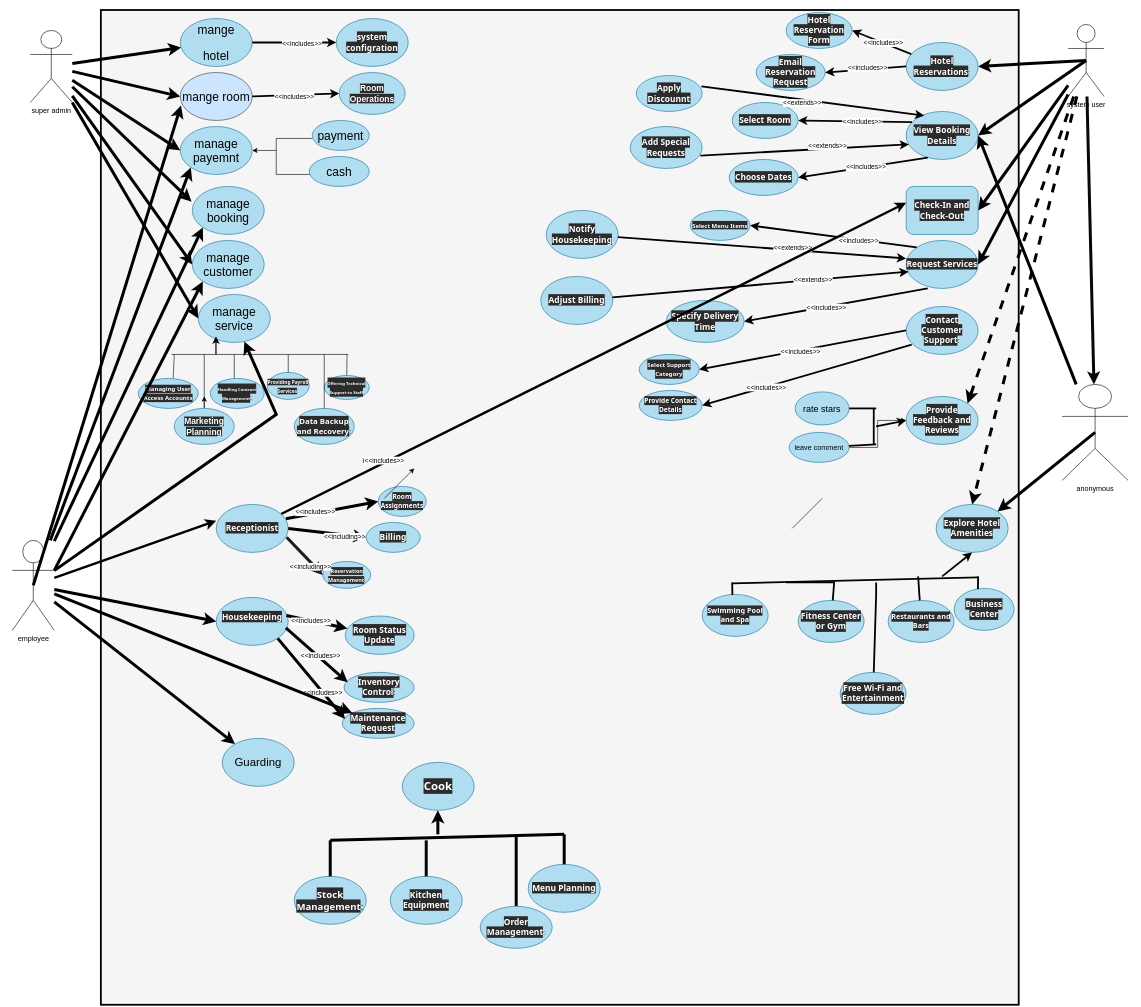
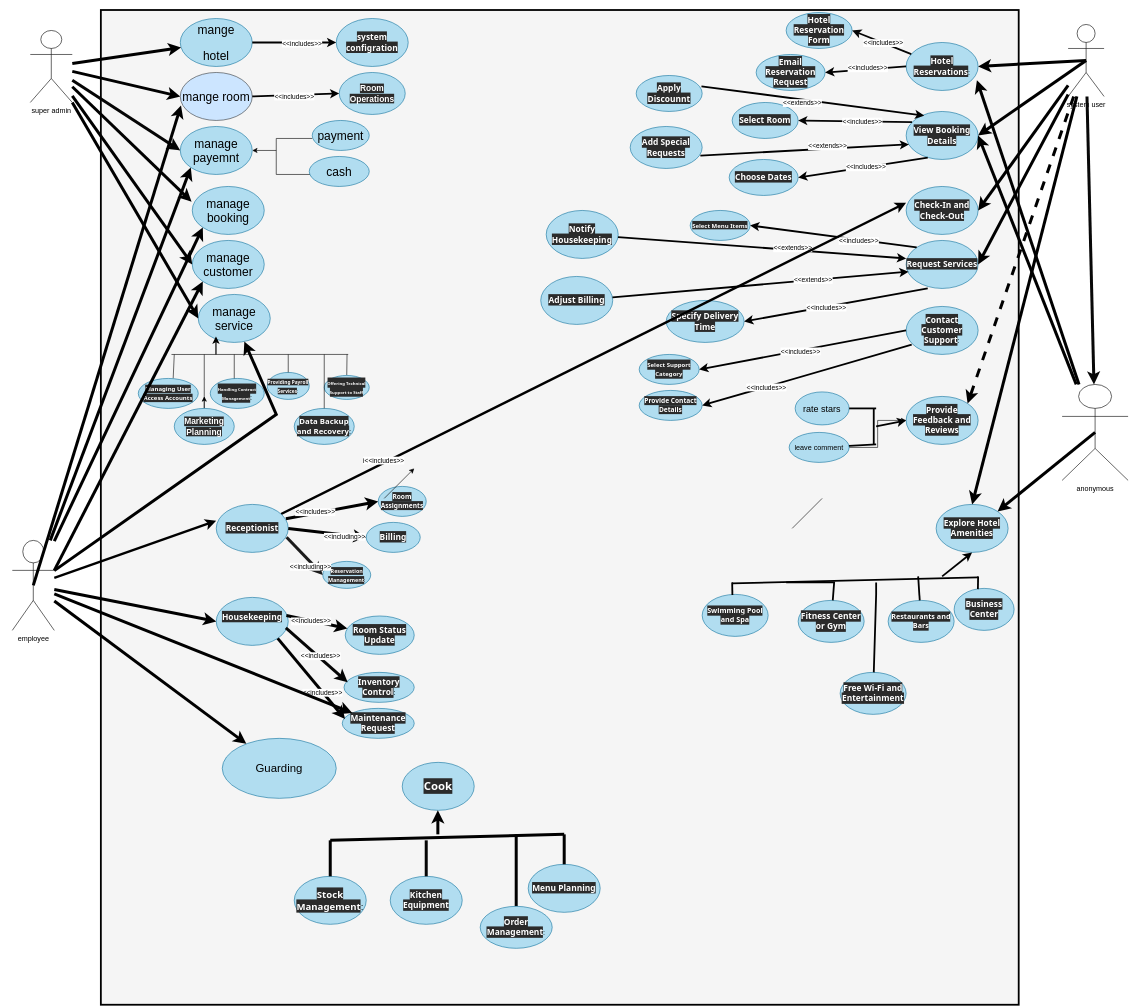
node "Check-In and Check-Out": shape rounded rectangle -> ellipse
edge "anonymous" -> "Hotel Reservations:": added
edge "system user" -> "Explore Hotel Amenities": style dashed -> solid
node "Guarding": size 72x48 -> 114x60
